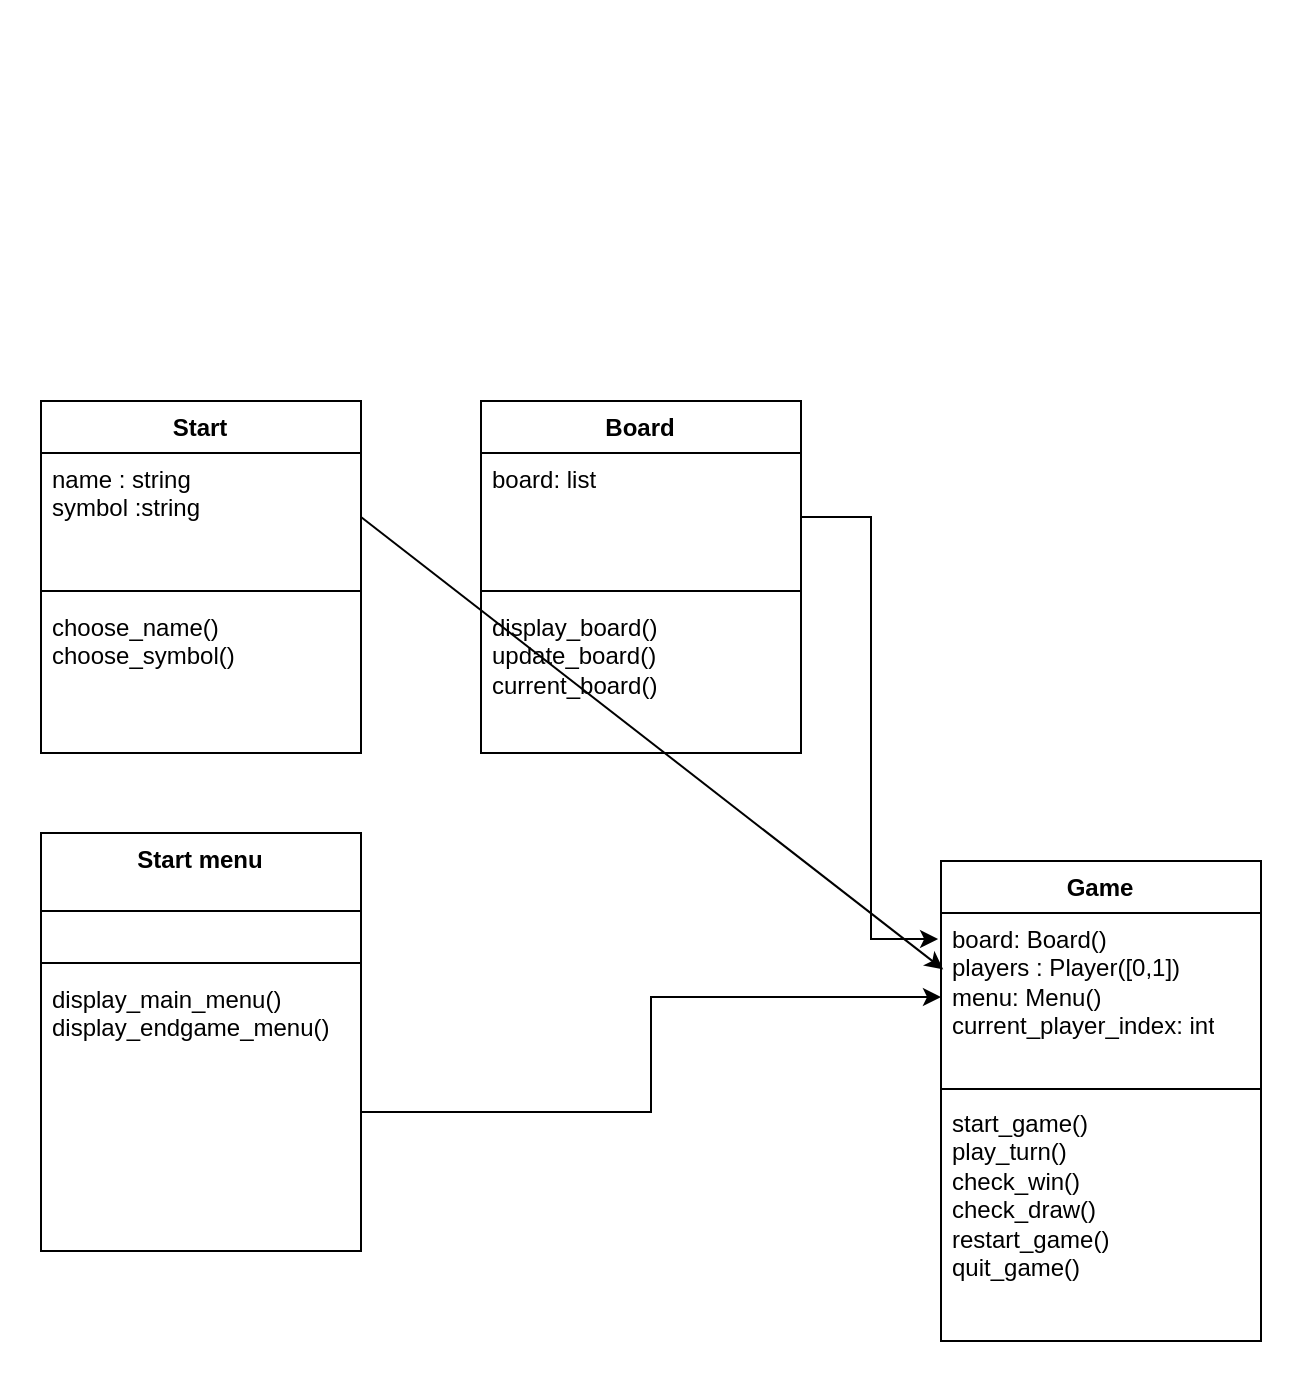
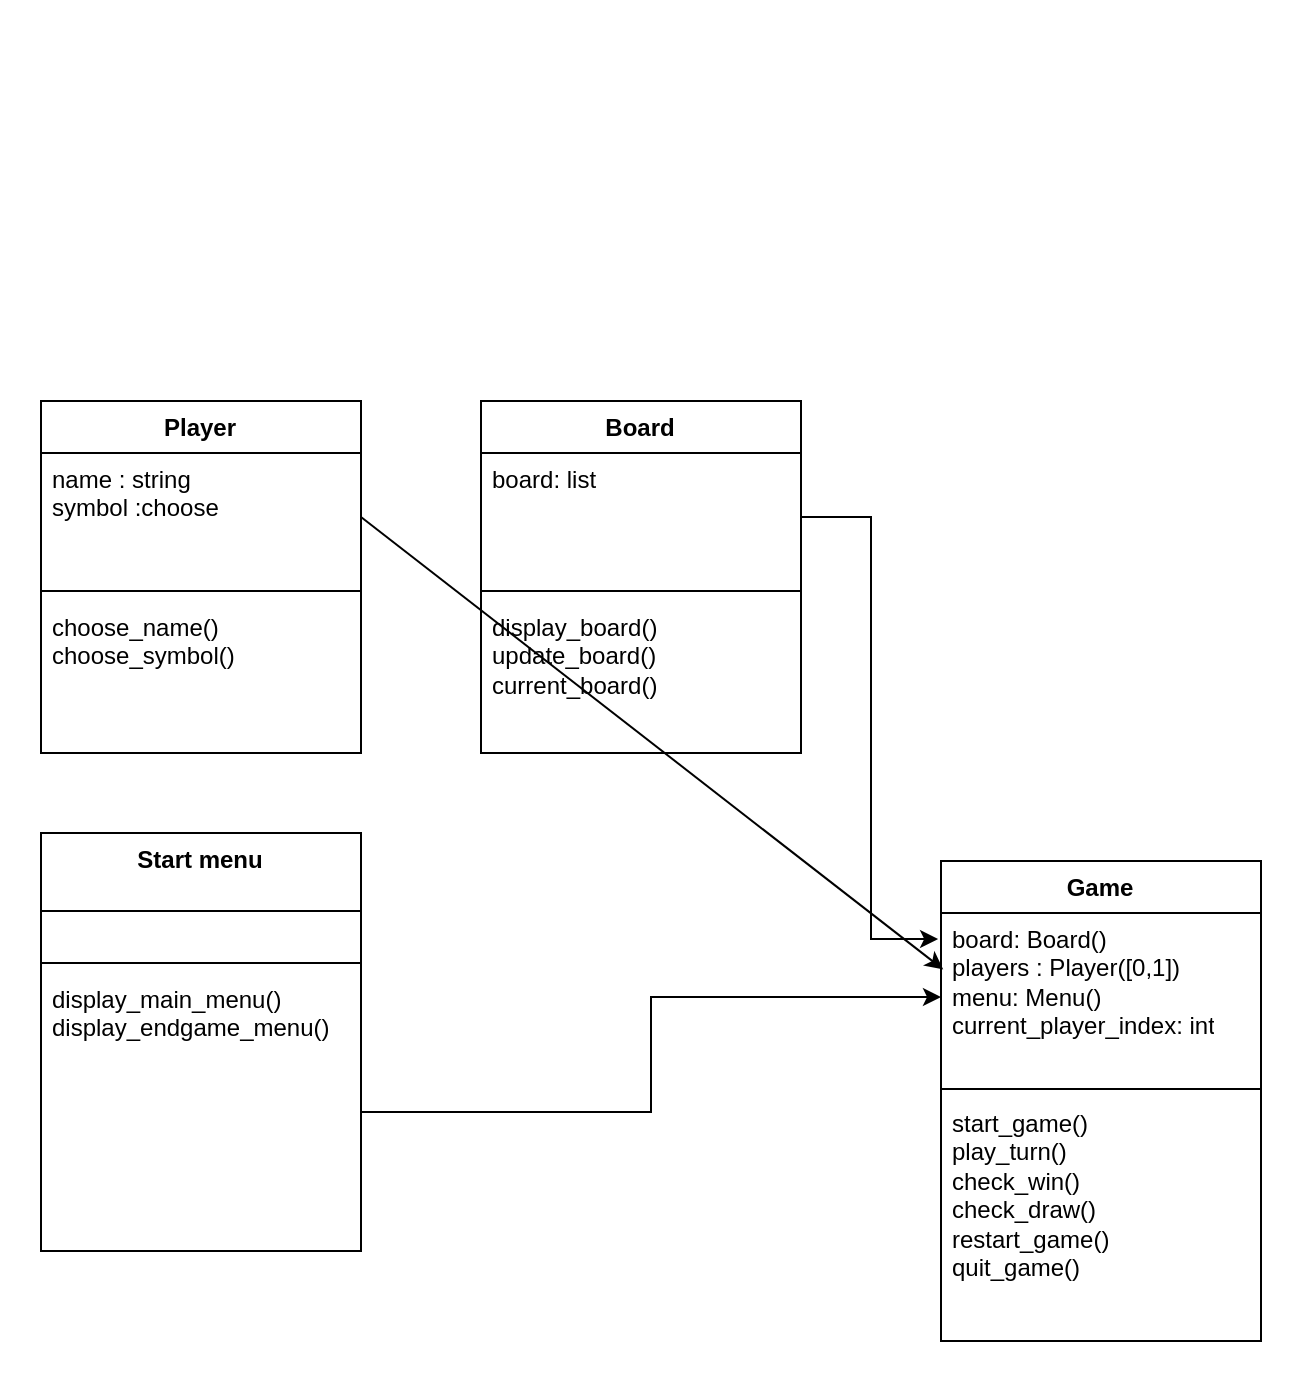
node "Start": label "Start" -> "Player"
node "name : string symbol :string": label "name : string symbol :string" -> "name : string symbol :choose"
